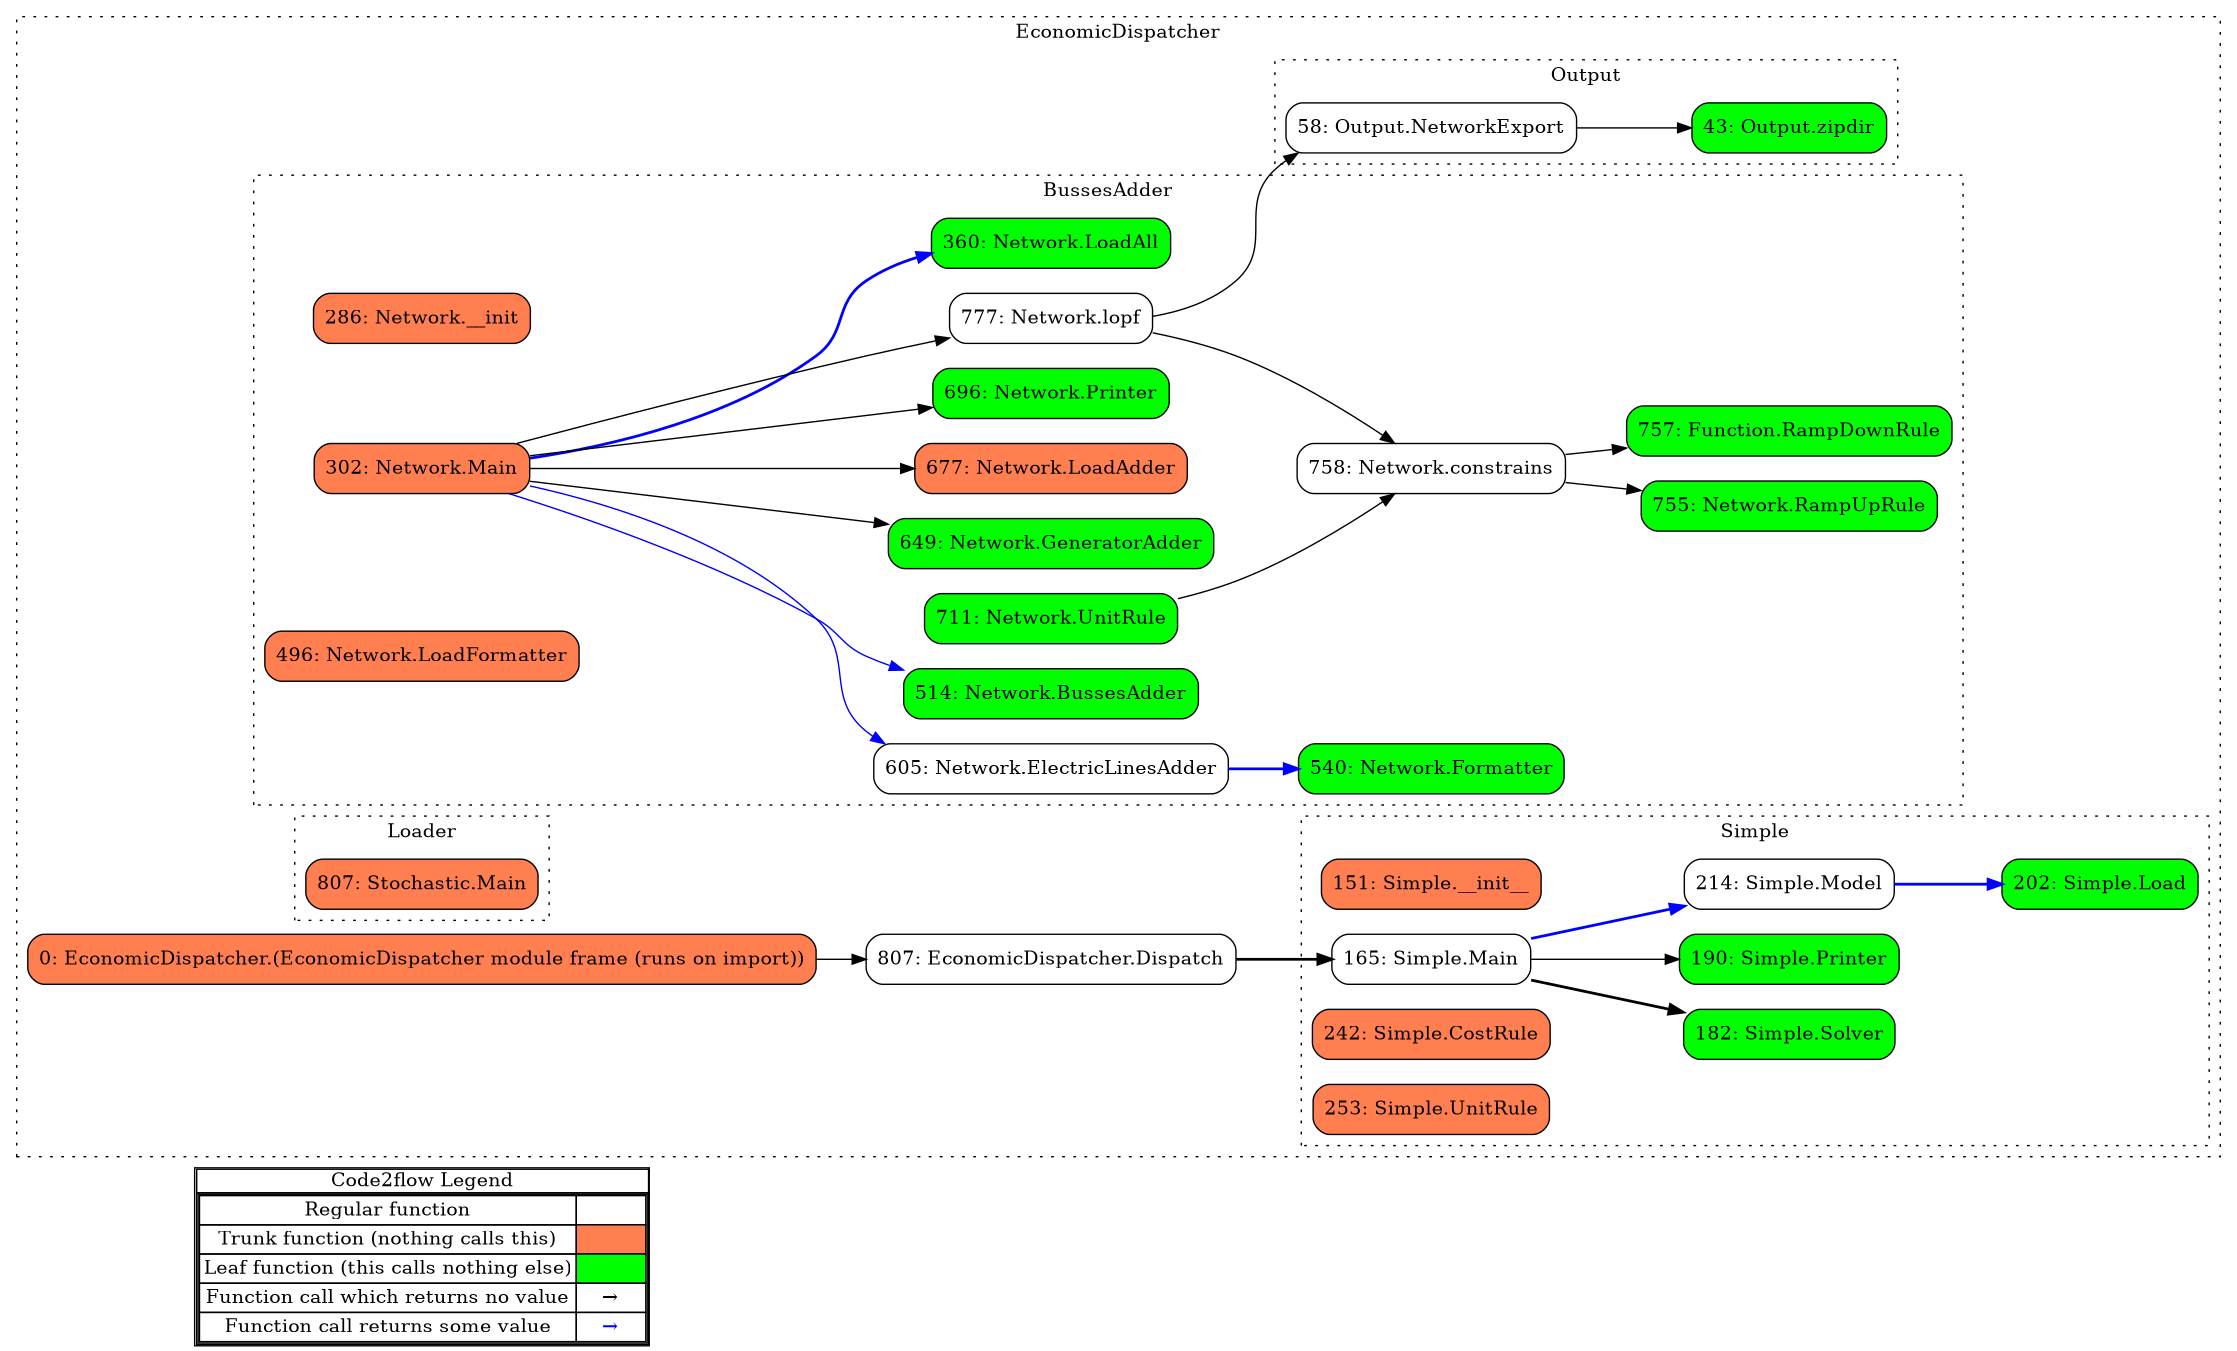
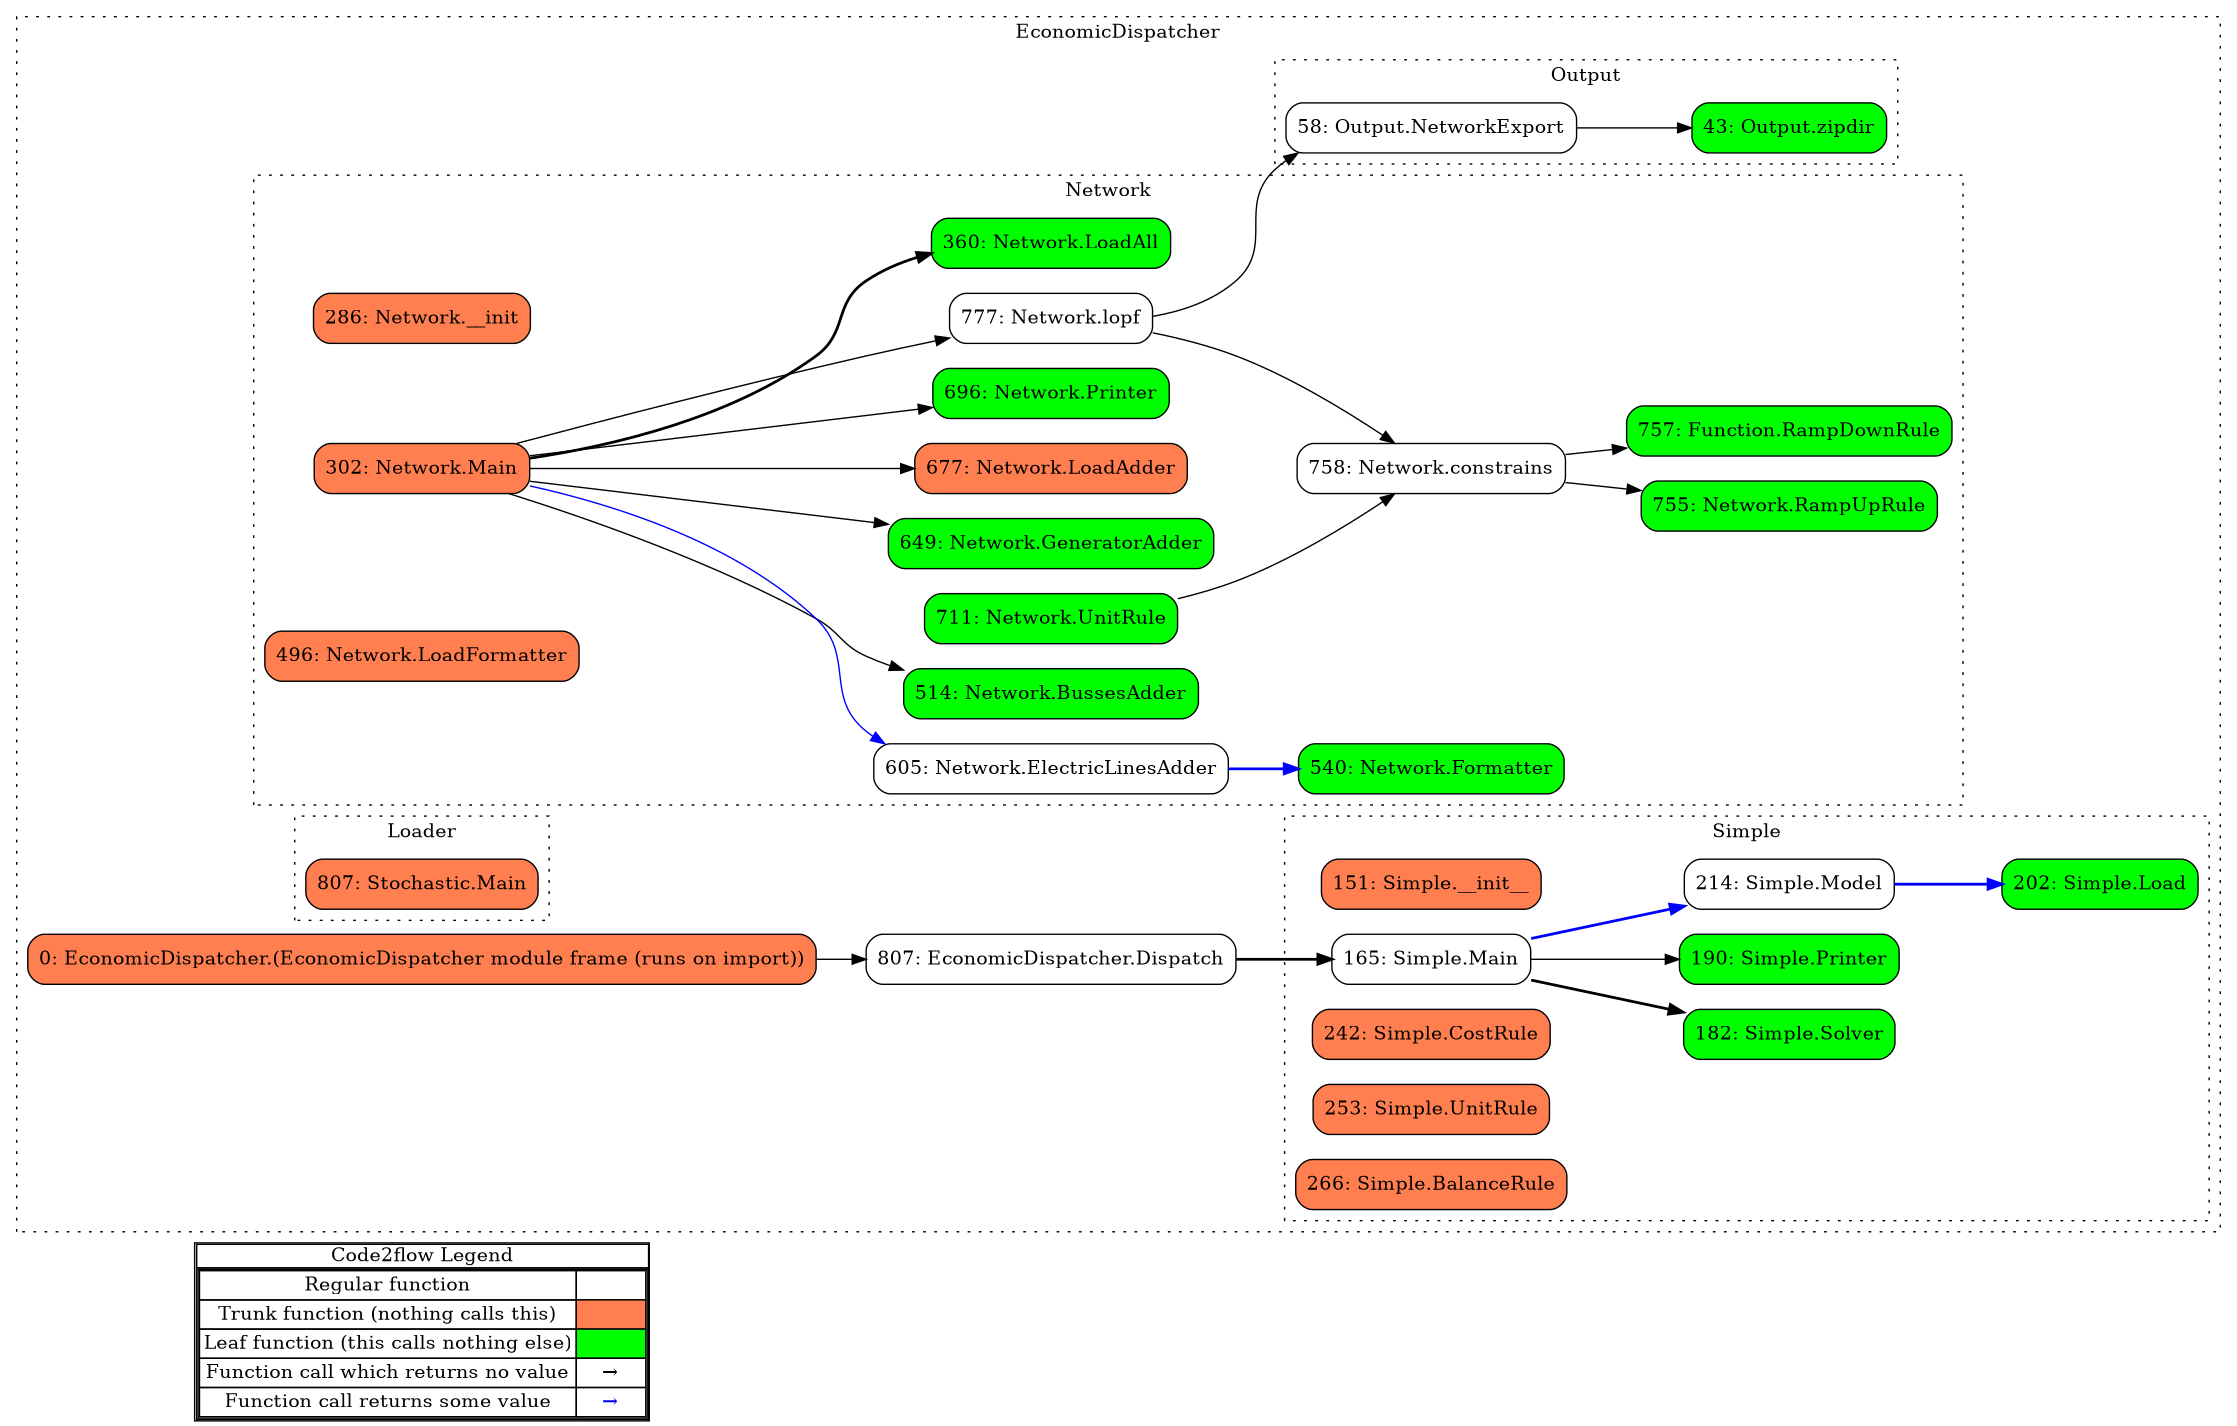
cluster "BussesAdder": label "BussesAdder" -> "Network"
edge "302: Network.Main" -> "360: Network.LoadAll": color blue -> black
edge "302: Network.Main" -> "514: Network.BussesAdder": color blue -> black
node "266: Simple.BalanceRule": added
